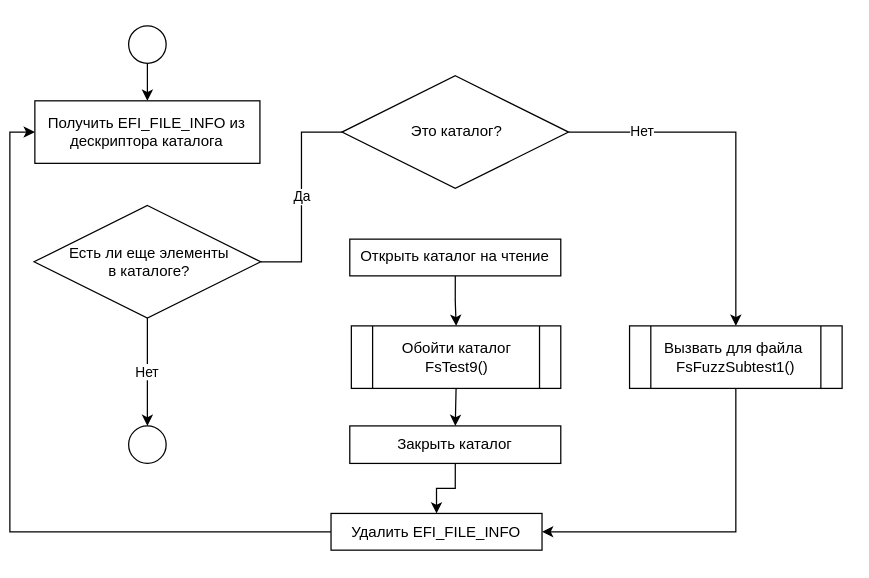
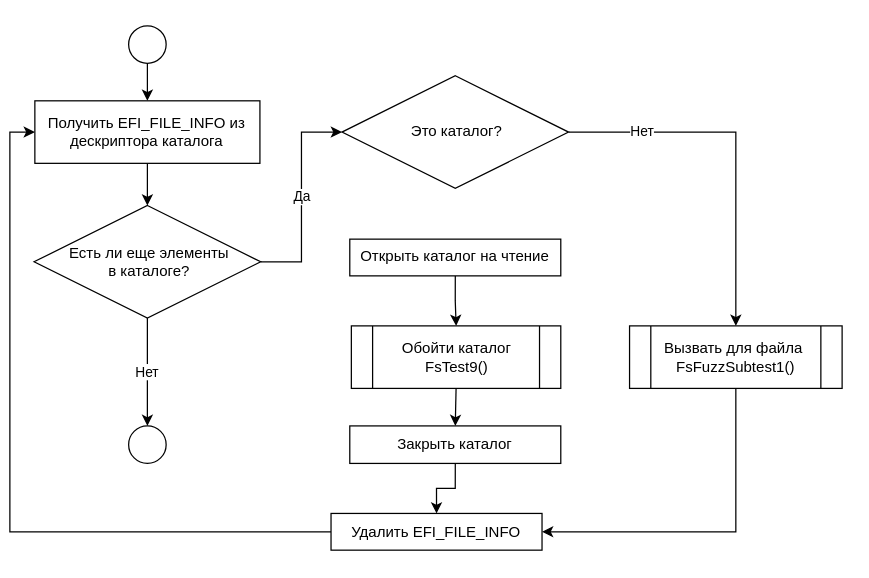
edge "Это каталог?" -- "Есть ли еще элементы в каталоге?": arrowhead none -> classic
edge "Получить EFI_FILE_INFO из дескриптора каталога" -> "Есть ли еще элементы в каталоге?": added
